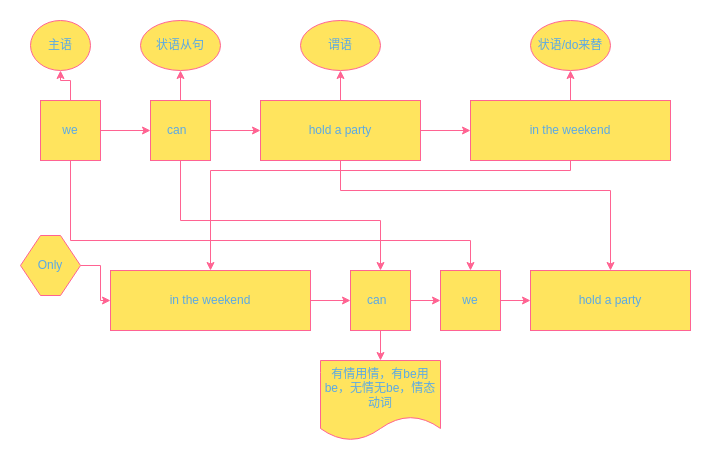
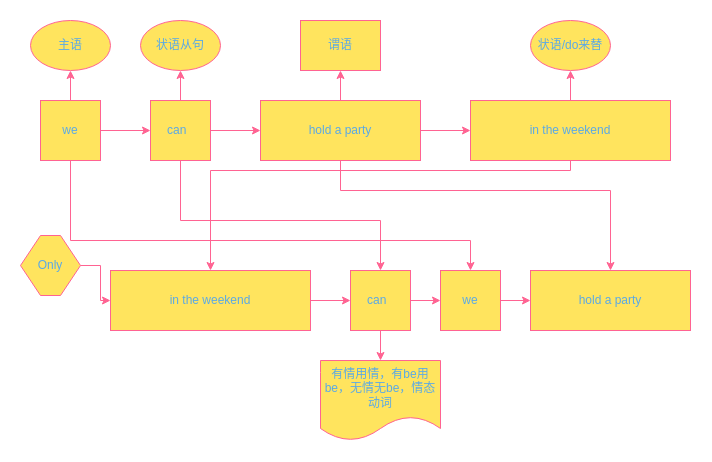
node "主语": size 60x50 -> 80x50
node "谓语": shape ellipse -> rectangle
